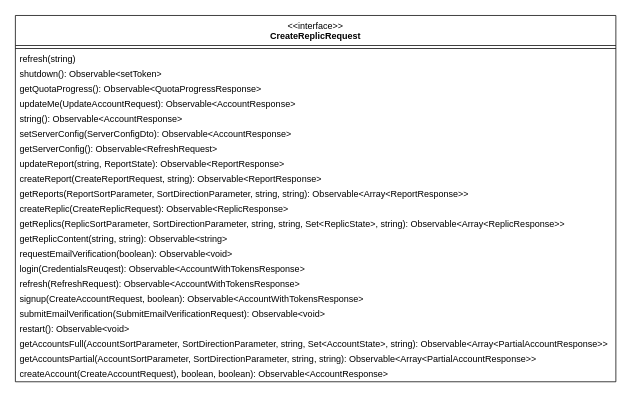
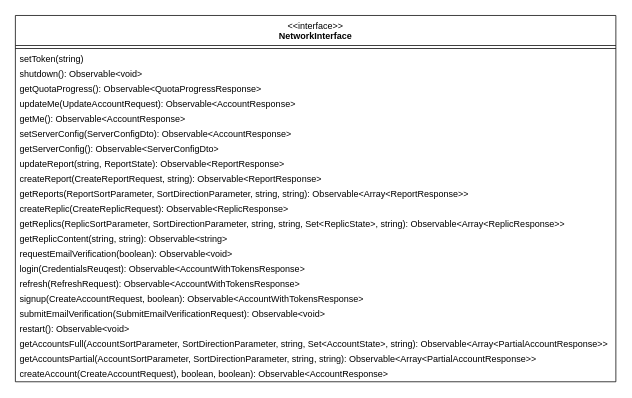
node "<<interface>> CreateReplicRequest": label "<<interface>> CreateReplicRequest" -> "<<interface>> NetworkInterface"
node "refresh(string)": label "refresh(string)" -> "setToken(string)"
node "shutdown(): Observable<setToken>": label "shutdown(): Observable<setToken>" -> "shutdown(): Observable<void>"
node "string(): Observable<AccountResponse>": label "string(): Observable<AccountResponse>" -> "getMe(): Observable<AccountResponse>"
node "getServerConfig(): Observable<RefreshRequest>": label "getServerConfig(): Observable<RefreshRequest>" -> "getServerConfig(): Observable<ServerConfigDto>"
